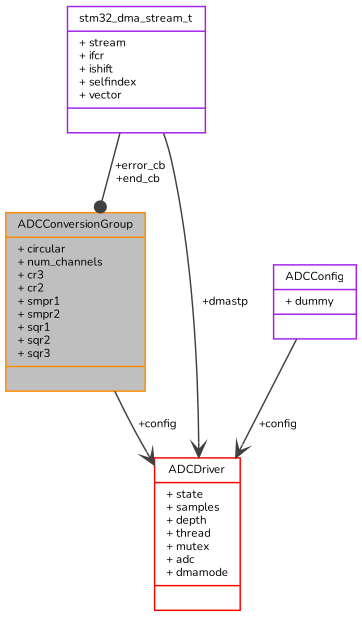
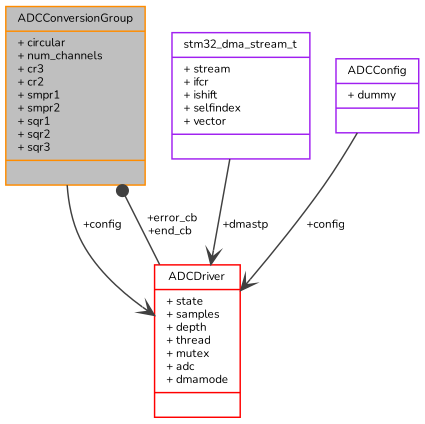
edge "stm32_dma_stream_t" -> "ADCConversionGroup": now "ADCDriver" -> "ADCConversionGroup"
